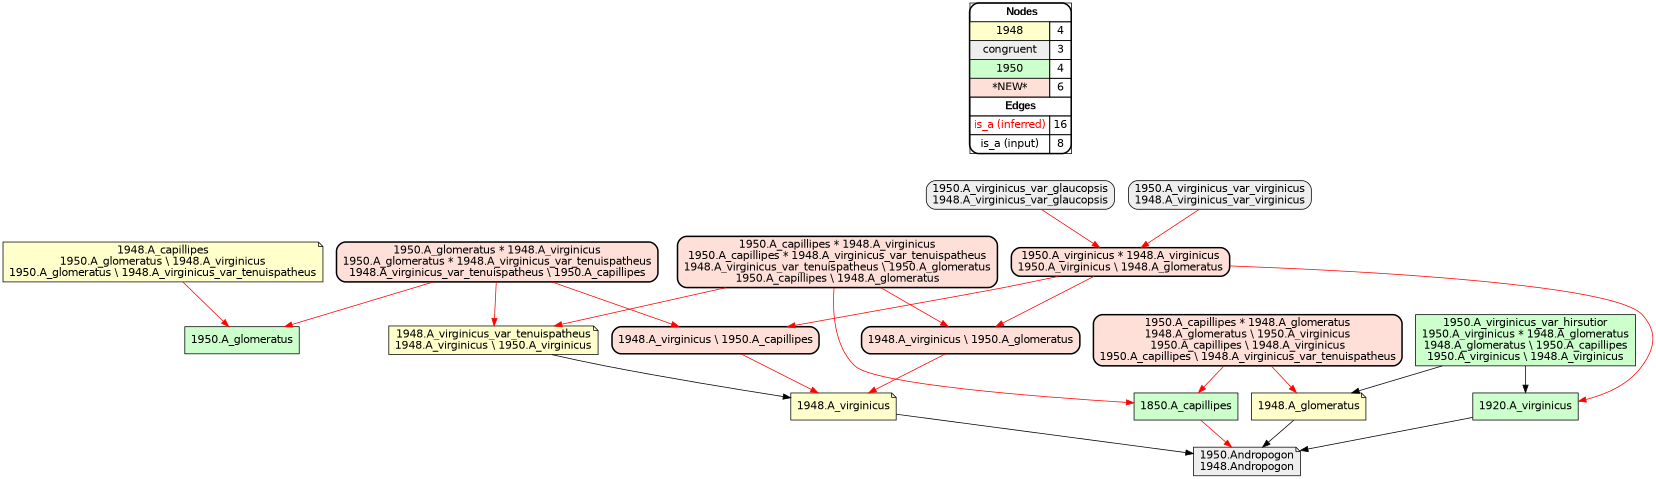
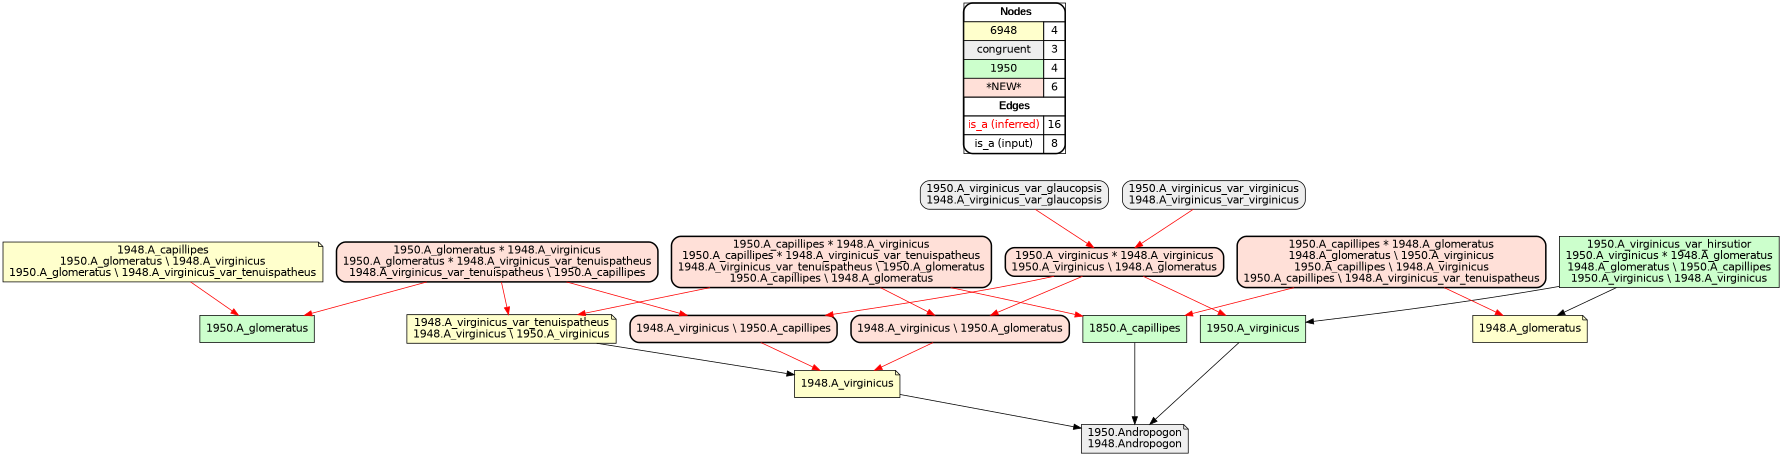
node "Nodes": text "1948" -> "6948"
node "1920.A_virginicus": label "1920.A_virginicus" -> "1950.A_virginicus"
edge "1850.A_capillipes" -> "1950.Andropogon 1948.Andropogon": color #ff0000 -> #000000
edge "1948.A_glomeratus" -> "1950.Andropogon 1948.Andropogon": removed
